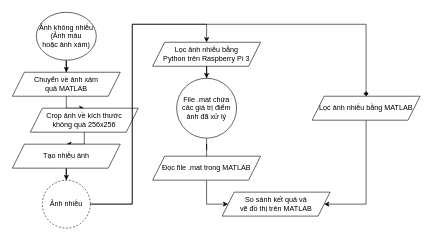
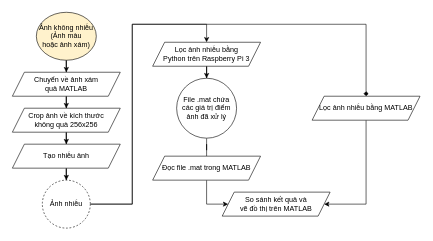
node "Ảnh không nhiễu (Ảnh màu hoặc ảnh xám)": fillcolor #ffffff -> #fff2cc
node "Crop ảnh về kích thước không quà 256x256": moved (84, 120) -> (66, 120)
